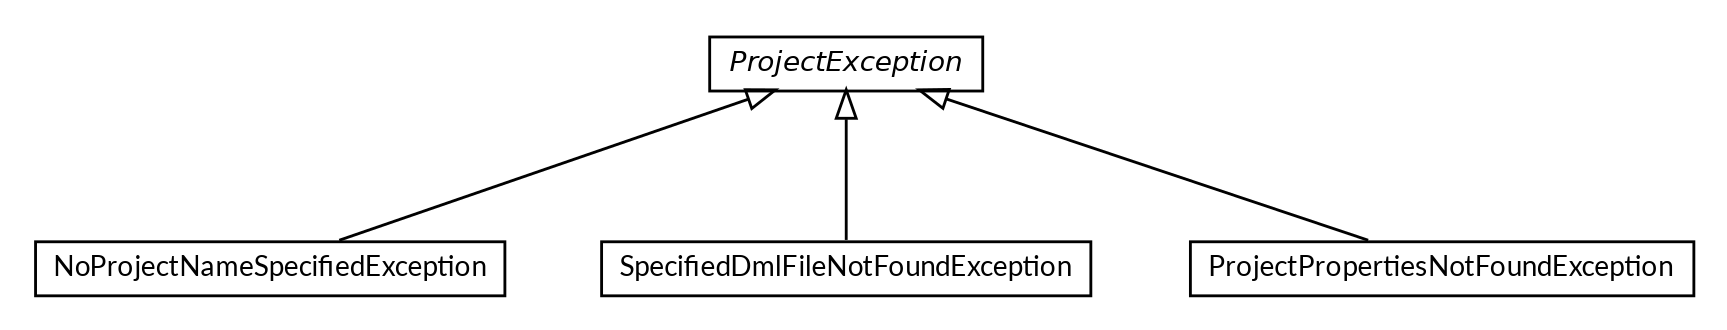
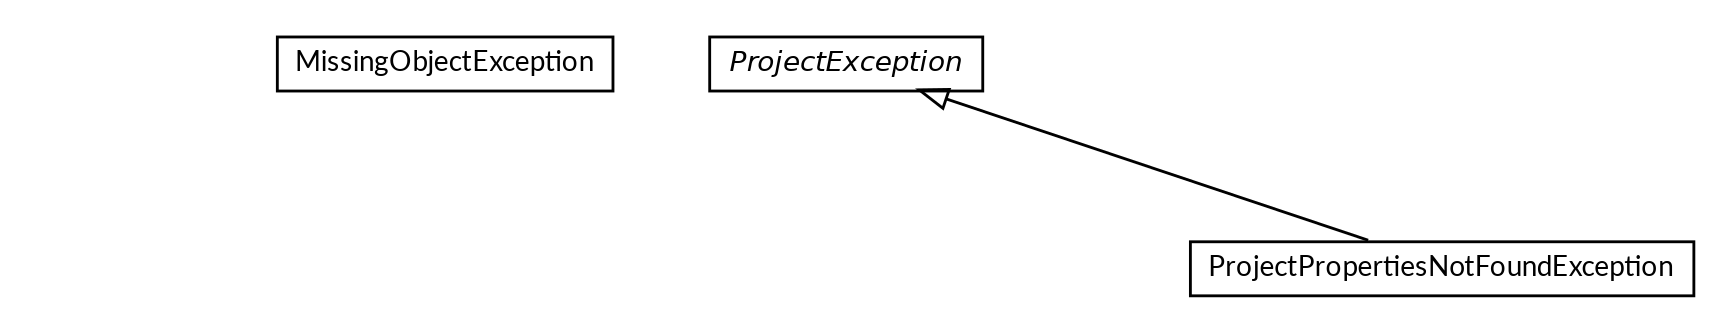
node "MissingObjectException": added
node "NoProjectNameSpecifiedException": removed
node "SpecifiedDmlFileNotFoundException": removed
